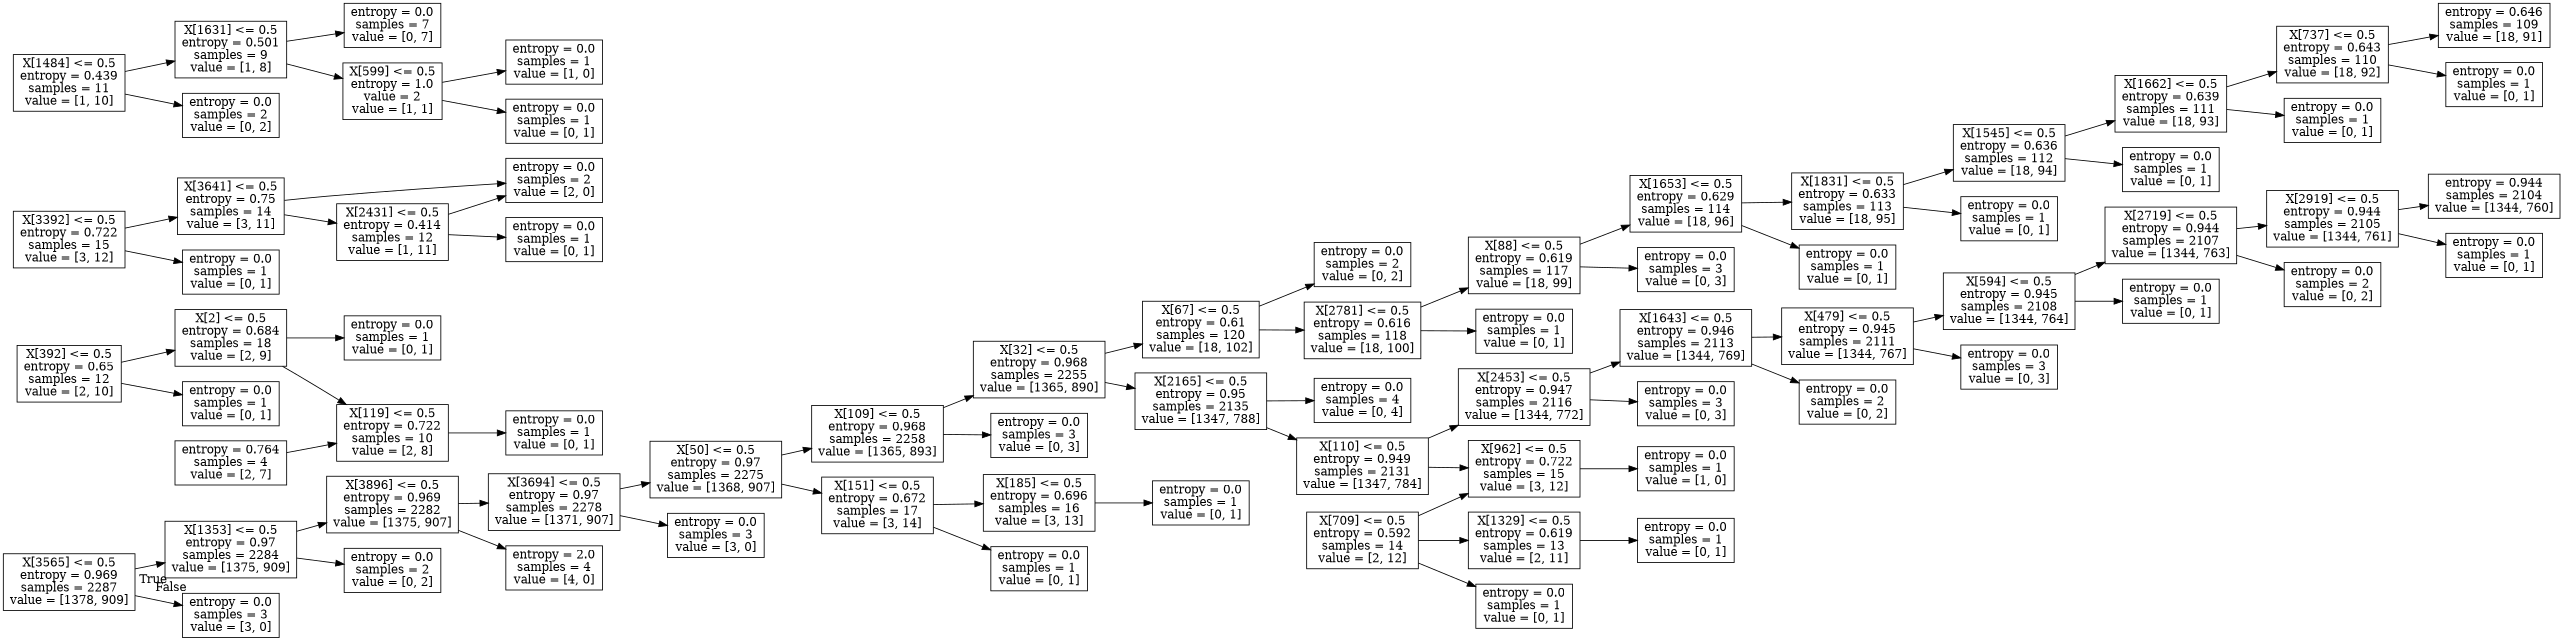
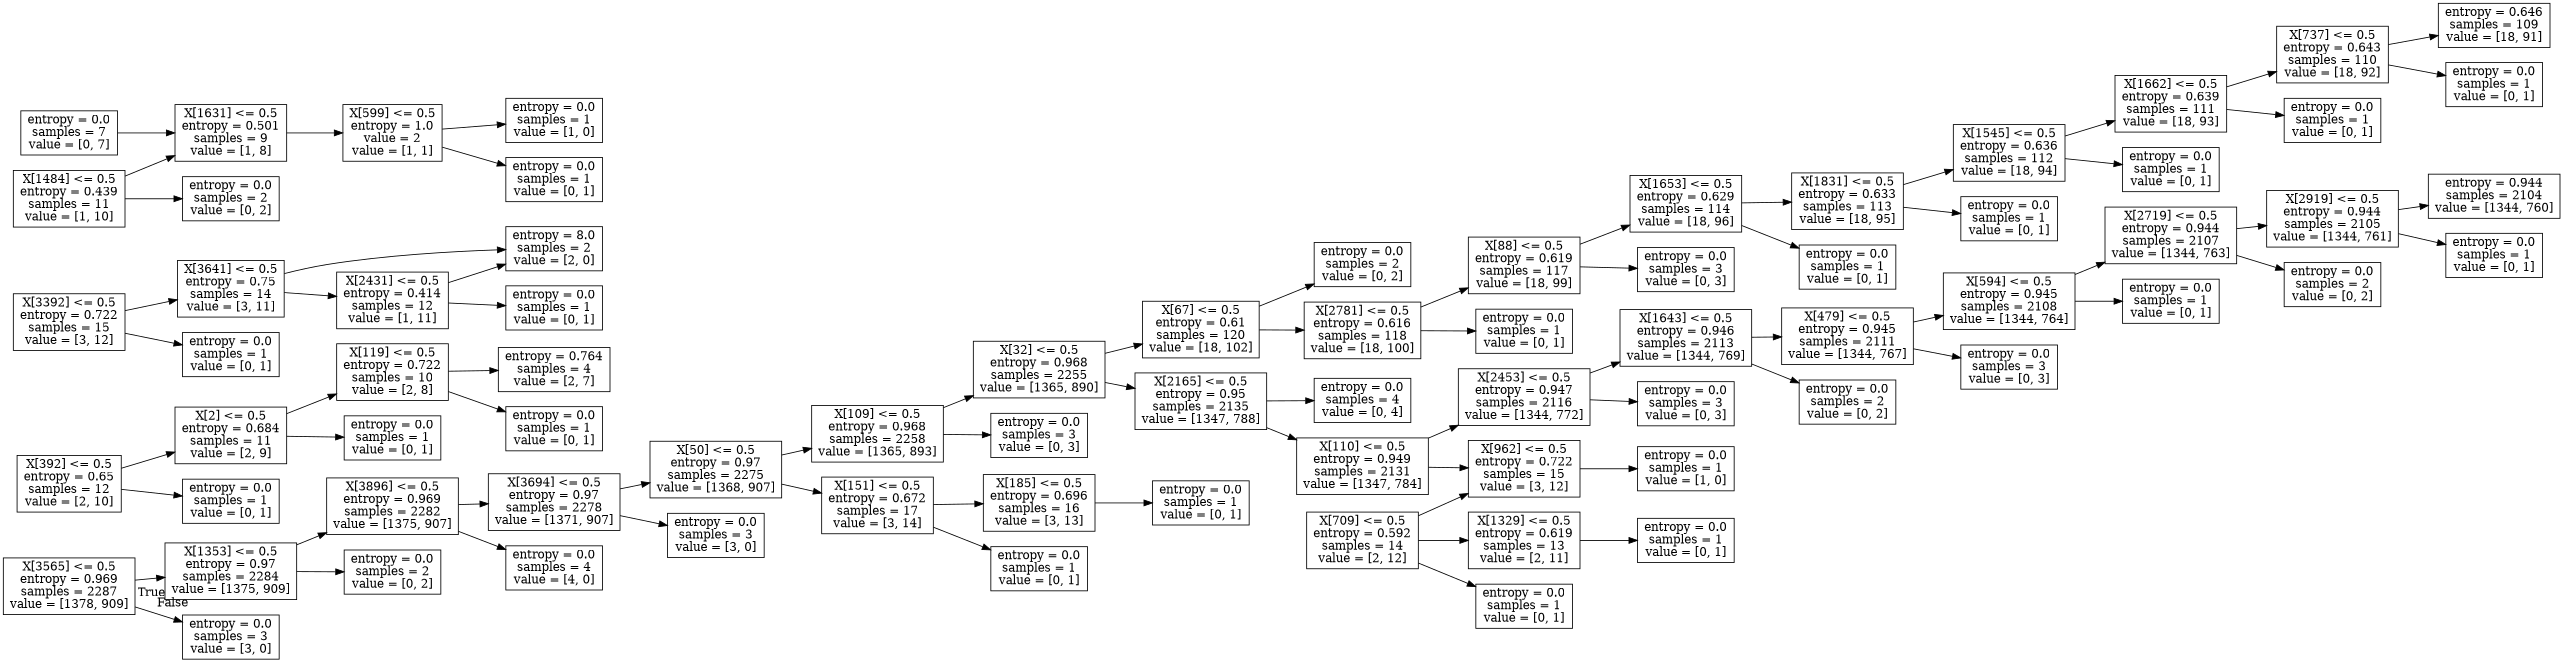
edge "X[1631] <= 0.5 entropy = 0.501 samples = 9 value = [1, 8]" -> "entropy = 0.0 samples = 7 value = [0, 7]": reversed
node "entropy = 0.0 samples = 2 value = [2, 0]": label "entropy = 0.0 samples = 2 value = [2, 0]" -> "entropy = 8.0 samples = 2 value = [2, 0]"
node "X[2] <= 0.5 entropy = 0.684 samples = 18 value = [2, 9]": label "X[2] <= 0.5 entropy = 0.684 samples = 18 value = [2, 9]" -> "X[2] <= 0.5 entropy = 0.684 samples = 11 value = [2, 9]"
edge "entropy = 0.764 samples = 4 value = [2, 7]" -> "X[119] <= 0.5 entropy = 0.722 samples = 10 value = [2, 8]": reversed
node "entropy = 2.0 samples = 4 value = [4, 0]": label "entropy = 2.0 samples = 4 value = [4, 0]" -> "entropy = 0.0 samples = 4 value = [4, 0]"
